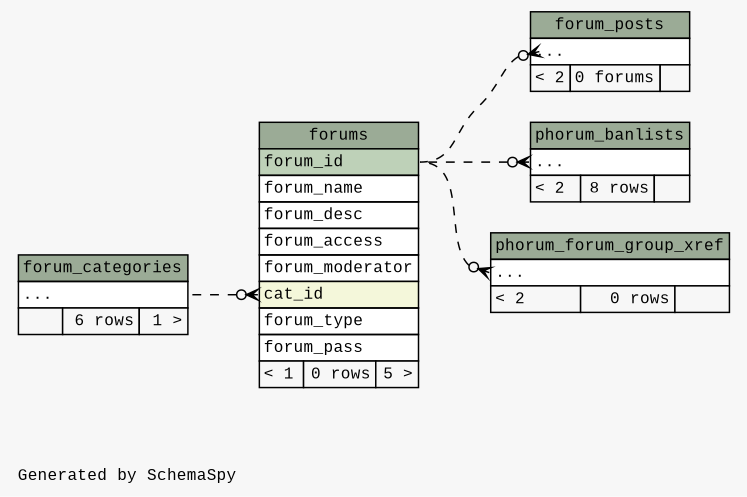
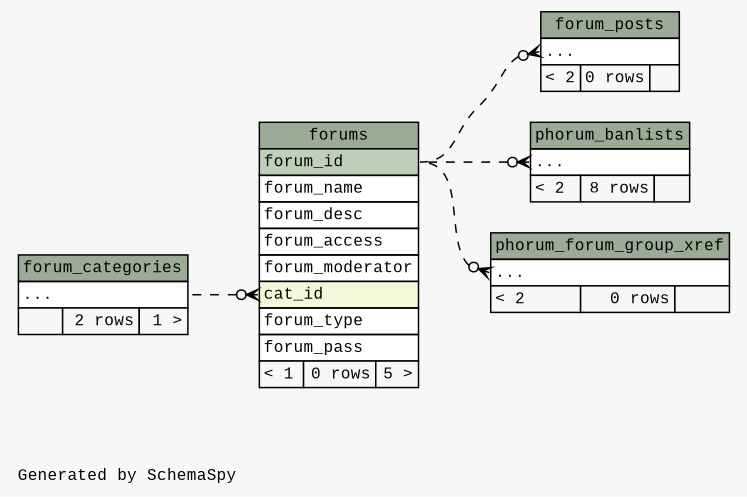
node "forum_posts": text "0 forums" -> "0 rows"
node "forum_categories": text "6 rows" -> "2 rows"
